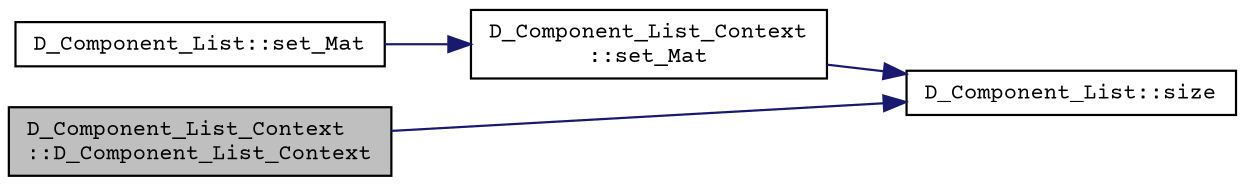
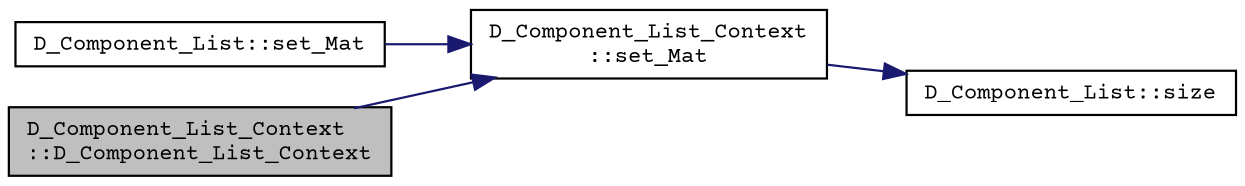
edge "D_Component_List_Context ::D_Component_List_Context" -> "D_Component_List::size": now "D_Component_List_Context ::D_Component_List_Context" -> "D_Component_List_Context ::set_Mat"
